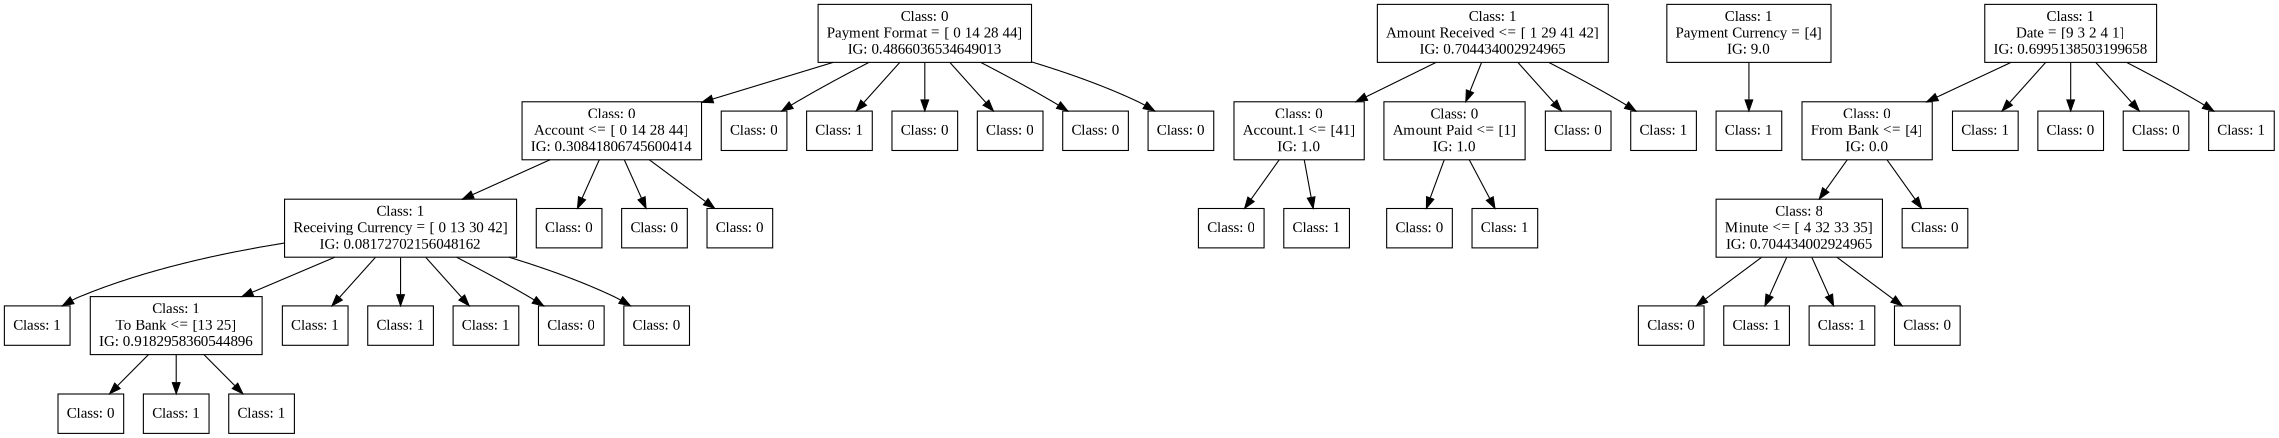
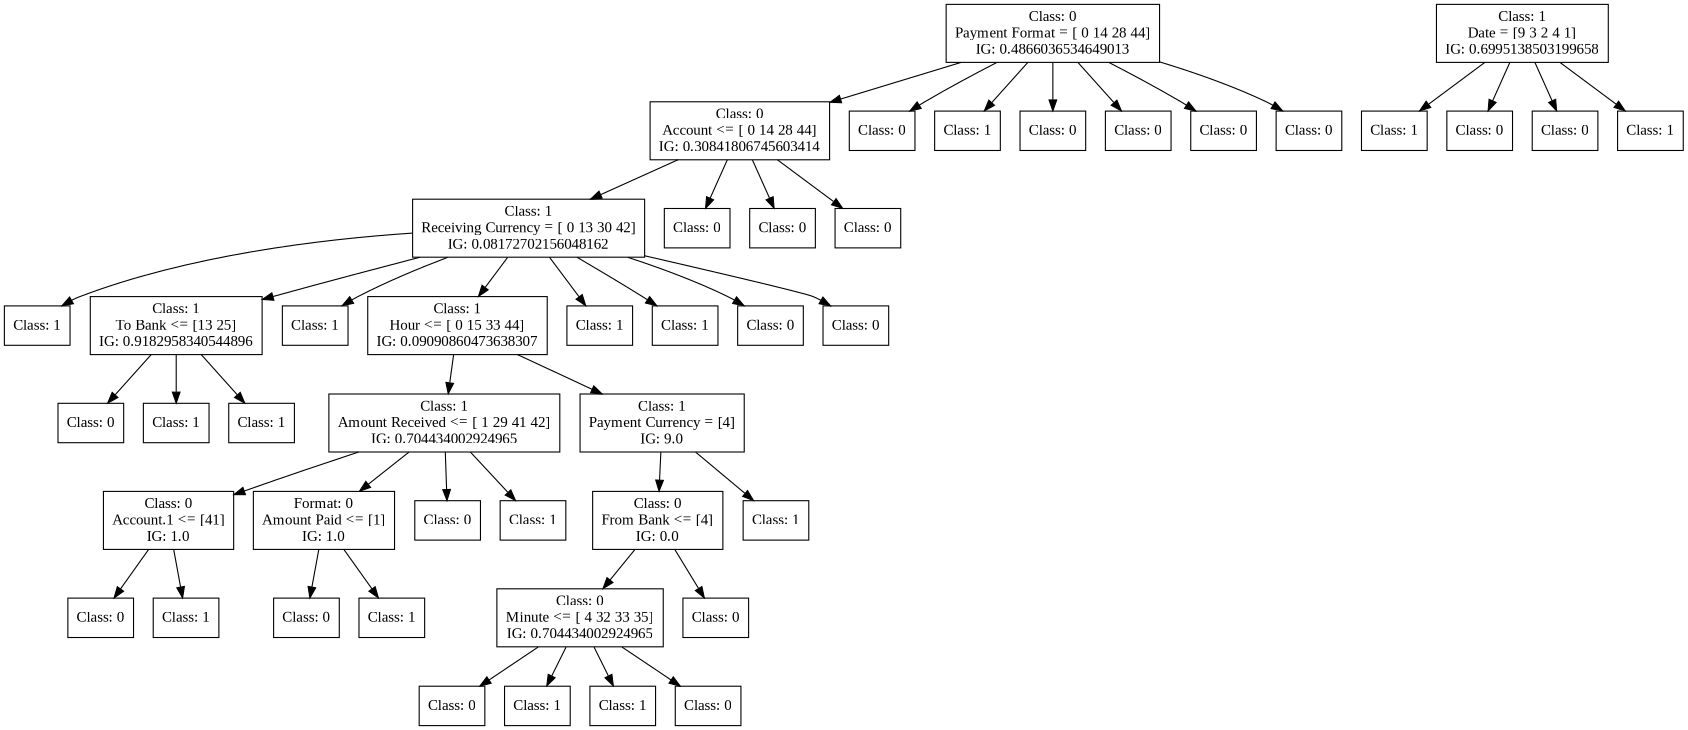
edge "Class: 1 Date = [9 3 2 4 1] IG: 0.6995138503199658" -> "Class: 0 From Bank <= [4] IG: 0.0": now "Class: 1 Payment Currency = [4] IG: 9.0" -> "Class: 0 From Bank <= [4] IG: 0.0"
node "Class: 0 Account <= [ 0 14 28 44] IG: 0.30841806745600414": label "Class: 0 Account <= [ 0 14 28 44] IG: 0.30841806745600414" -> "Class: 0 Account <= [ 0 14 28 44] IG: 0.30841806745603414"
node "Class: 0 Amount Paid <= [1] IG: 1.0": label "Class: 0 Amount Paid <= [1] IG: 1.0" -> "Format: 0 Amount Paid <= [1] IG: 1.0"
node "Class: 8 Minute <= [ 4 32 33 35] IG: 0.704434002924965": label "Class: 8 Minute <= [ 4 32 33 35] IG: 0.704434002924965" -> "Class: 0 Minute <= [ 4 32 33 35] IG: 0.704434002924965"
node "Class: 1 To Bank <= [13 25] IG: 0.9182958360544896": label "Class: 1 To Bank <= [13 25] IG: 0.9182958360544896" -> "Class: 1 To Bank <= [13 25] IG: 0.9182958340544896"
node "Class: 1 Hour <= [ 0 15 33 44] IG: 0.09090860473638307": added
